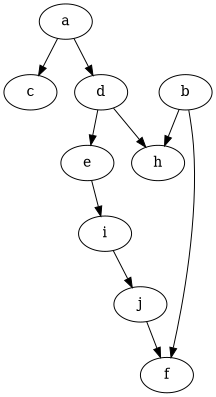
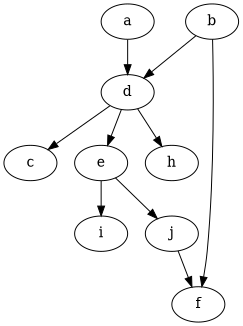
edge "a" -> "c": now "d" -> "c"
edge "b" -> "h": now "b" -> "d"
edge "i" -> "j": now "e" -> "j"
